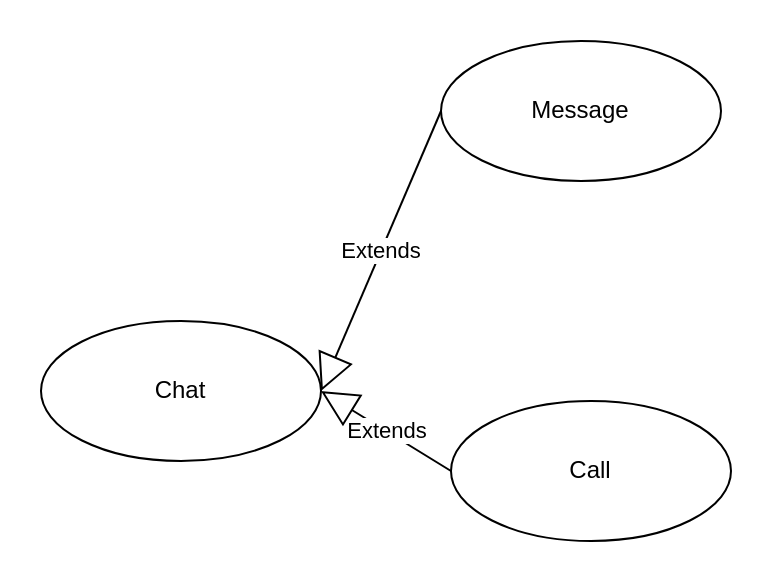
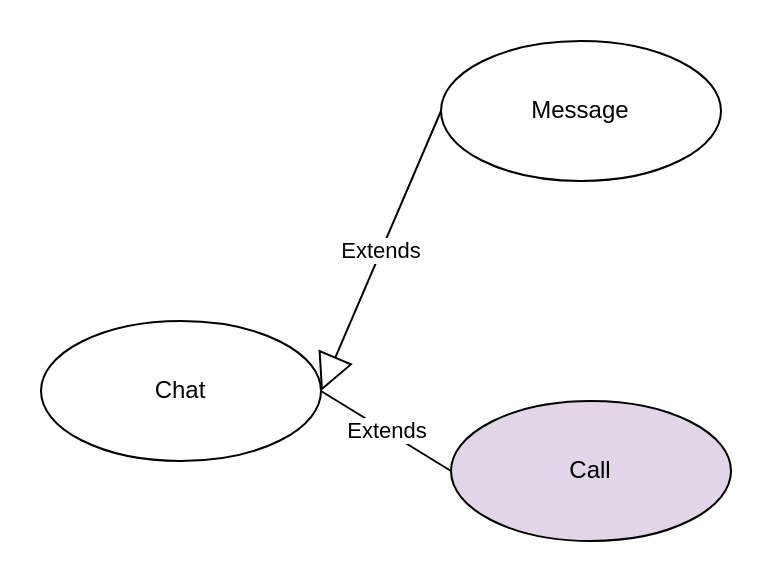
edge "Call" -> "Chat": arrowhead block -> none
node "Call": fillcolor #ffffff -> #e1d5e7
